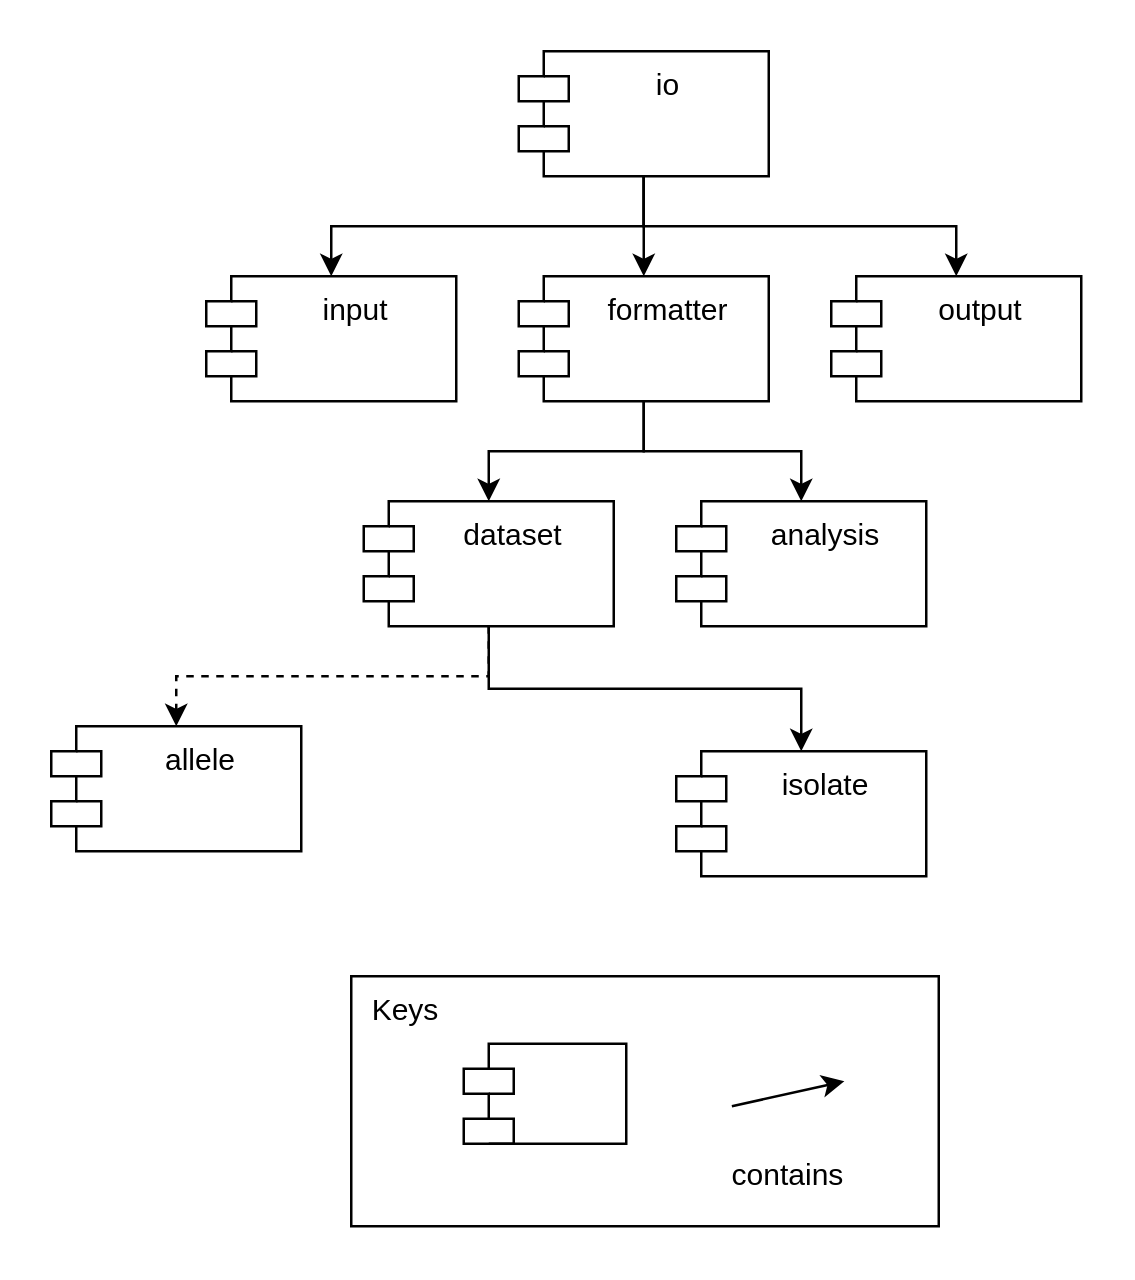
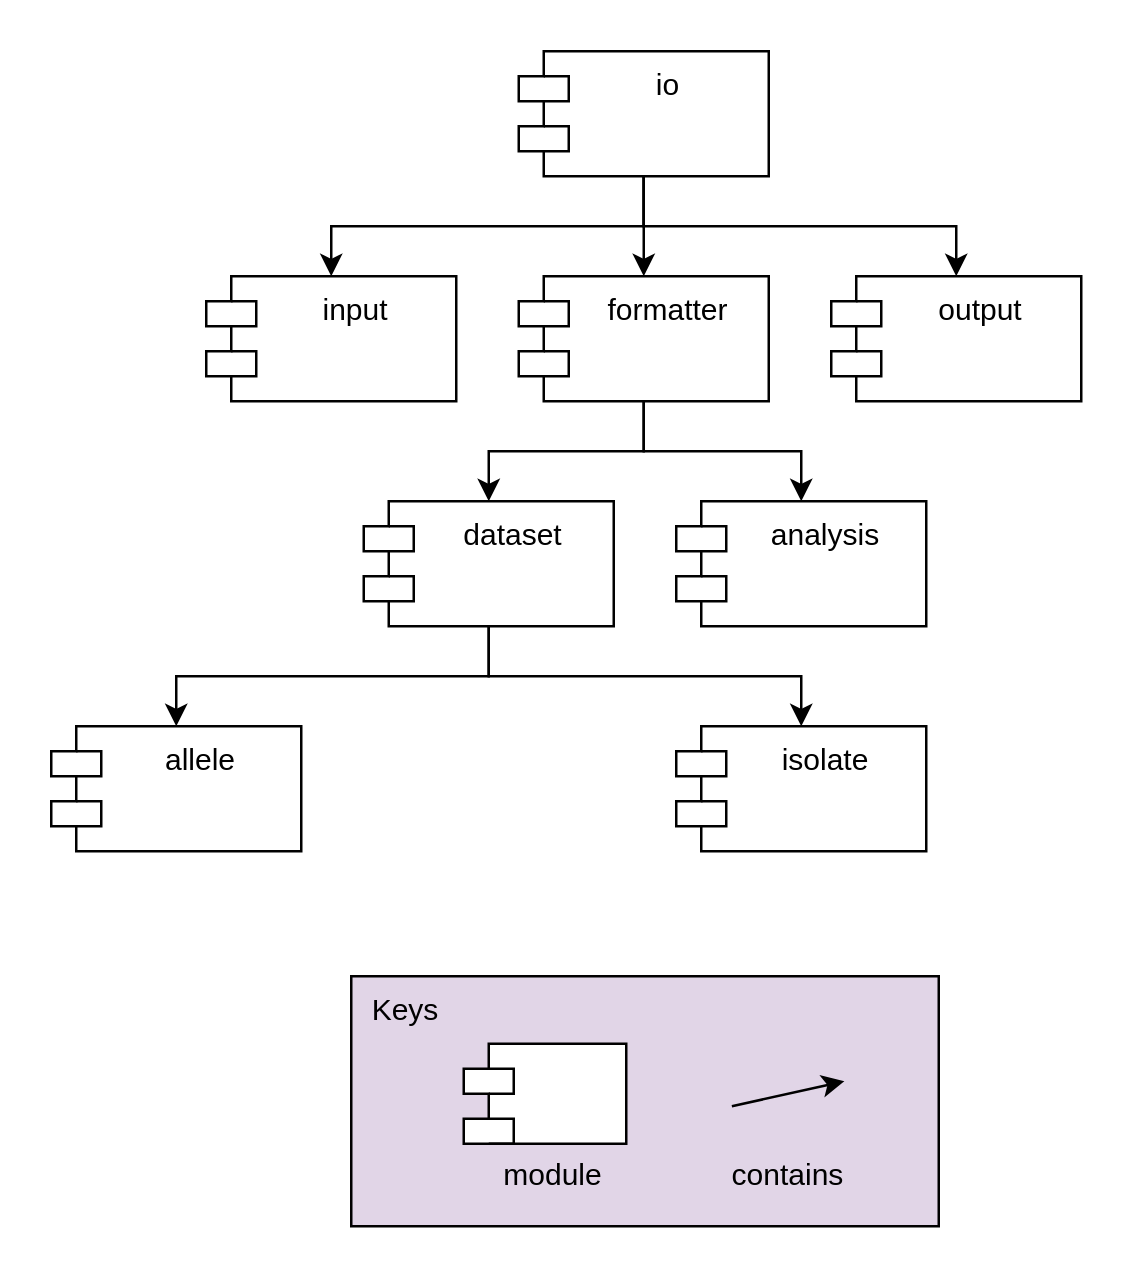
edge "dataset" -> "allele": style dashed -> solid
node "isolate": moved (801, 814) -> (801, 789)
node "Keys": fillcolor #ffffff -> #e1d5e7
node "module": added
